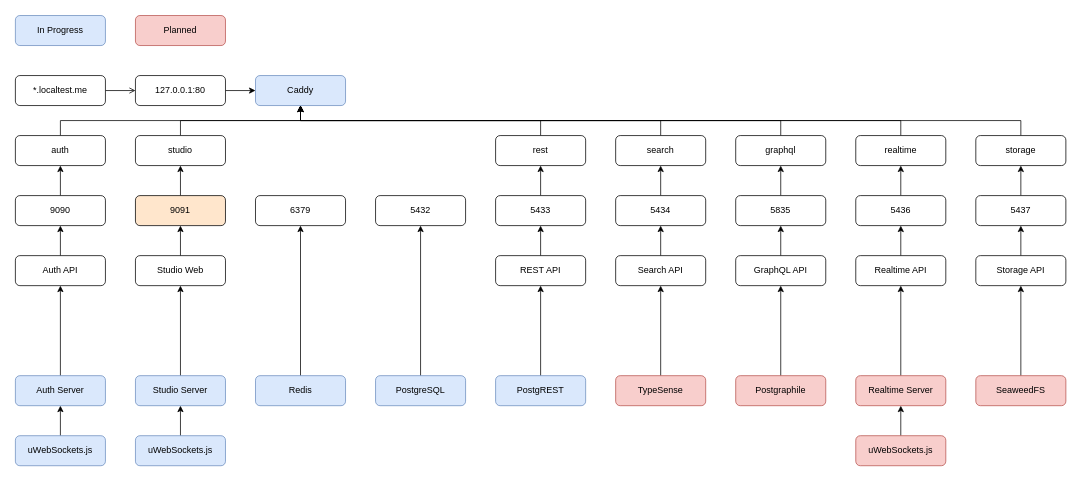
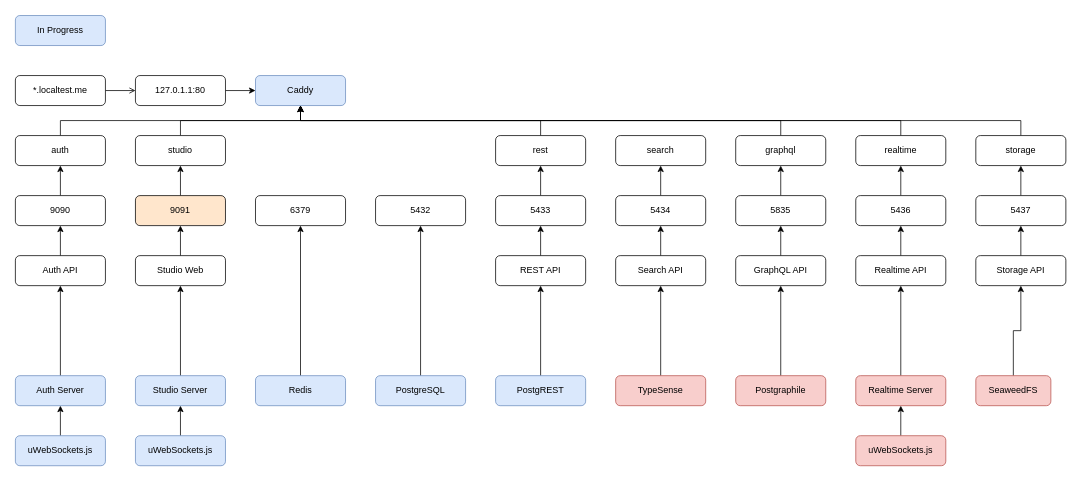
node "Planned": removed
node "127.0.0.1:80": label "127.0.0.1:80" -> "127.0.1.1:80"
edge "search" -> "Caddy": removed
node "SeaweedFS": size 90x30 -> 75x30
